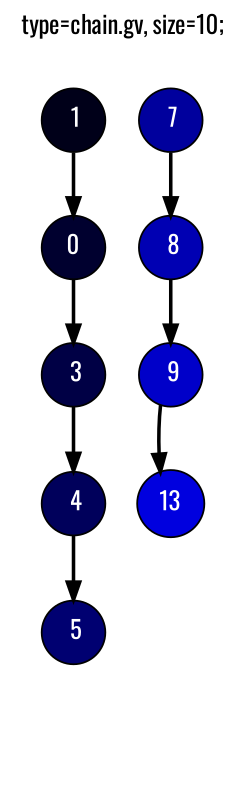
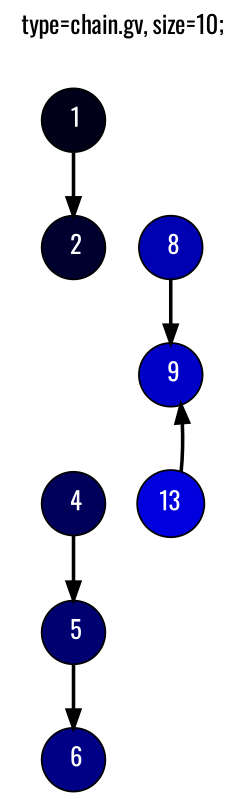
node "7": removed
node "0": label "0" -> "2"
node "3": removed
edge "9" -> "13": reversed
node "6": added
